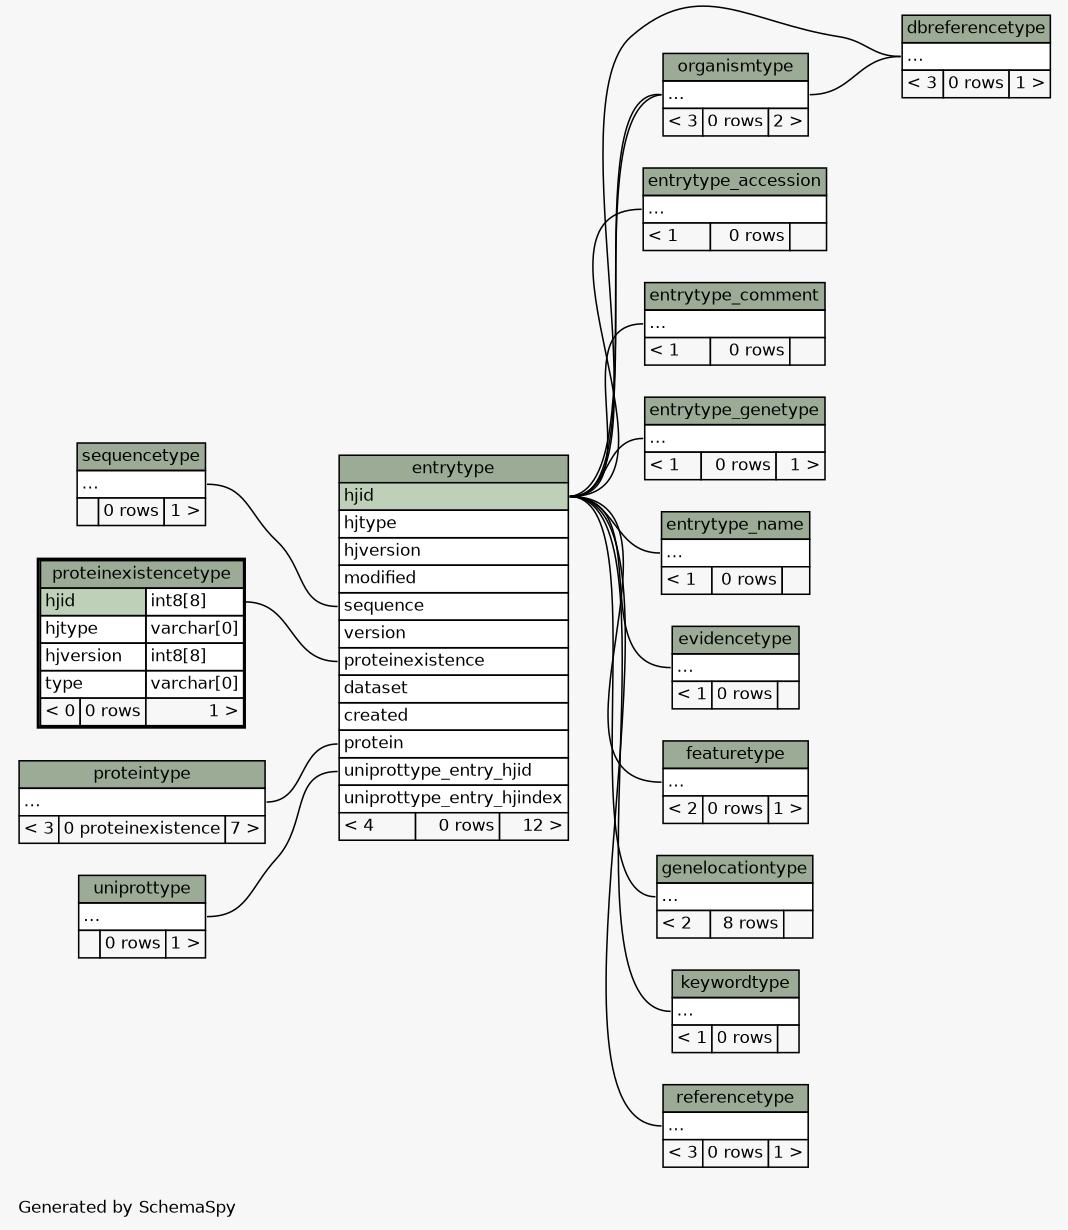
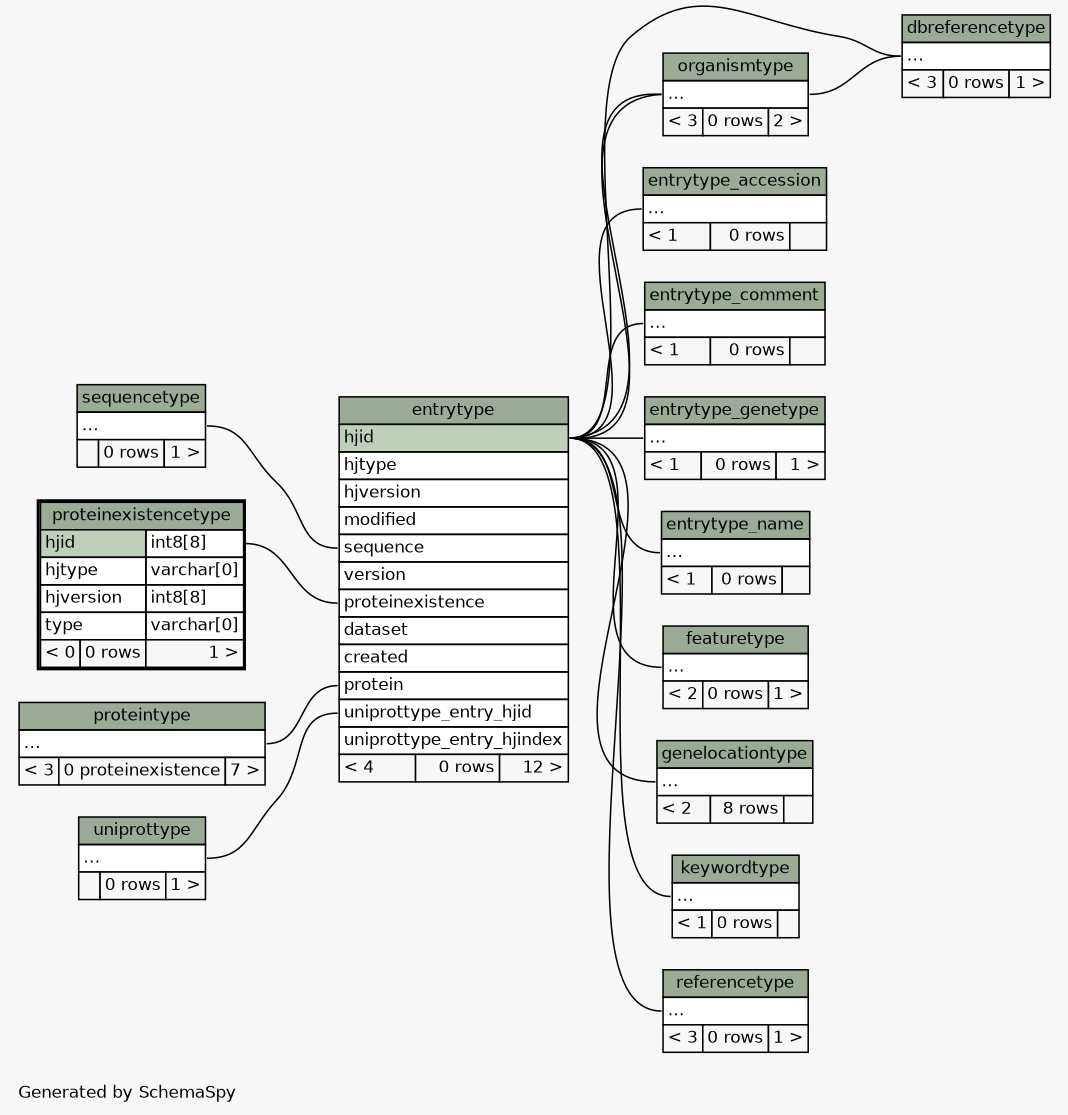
node "evidencetype": removed
